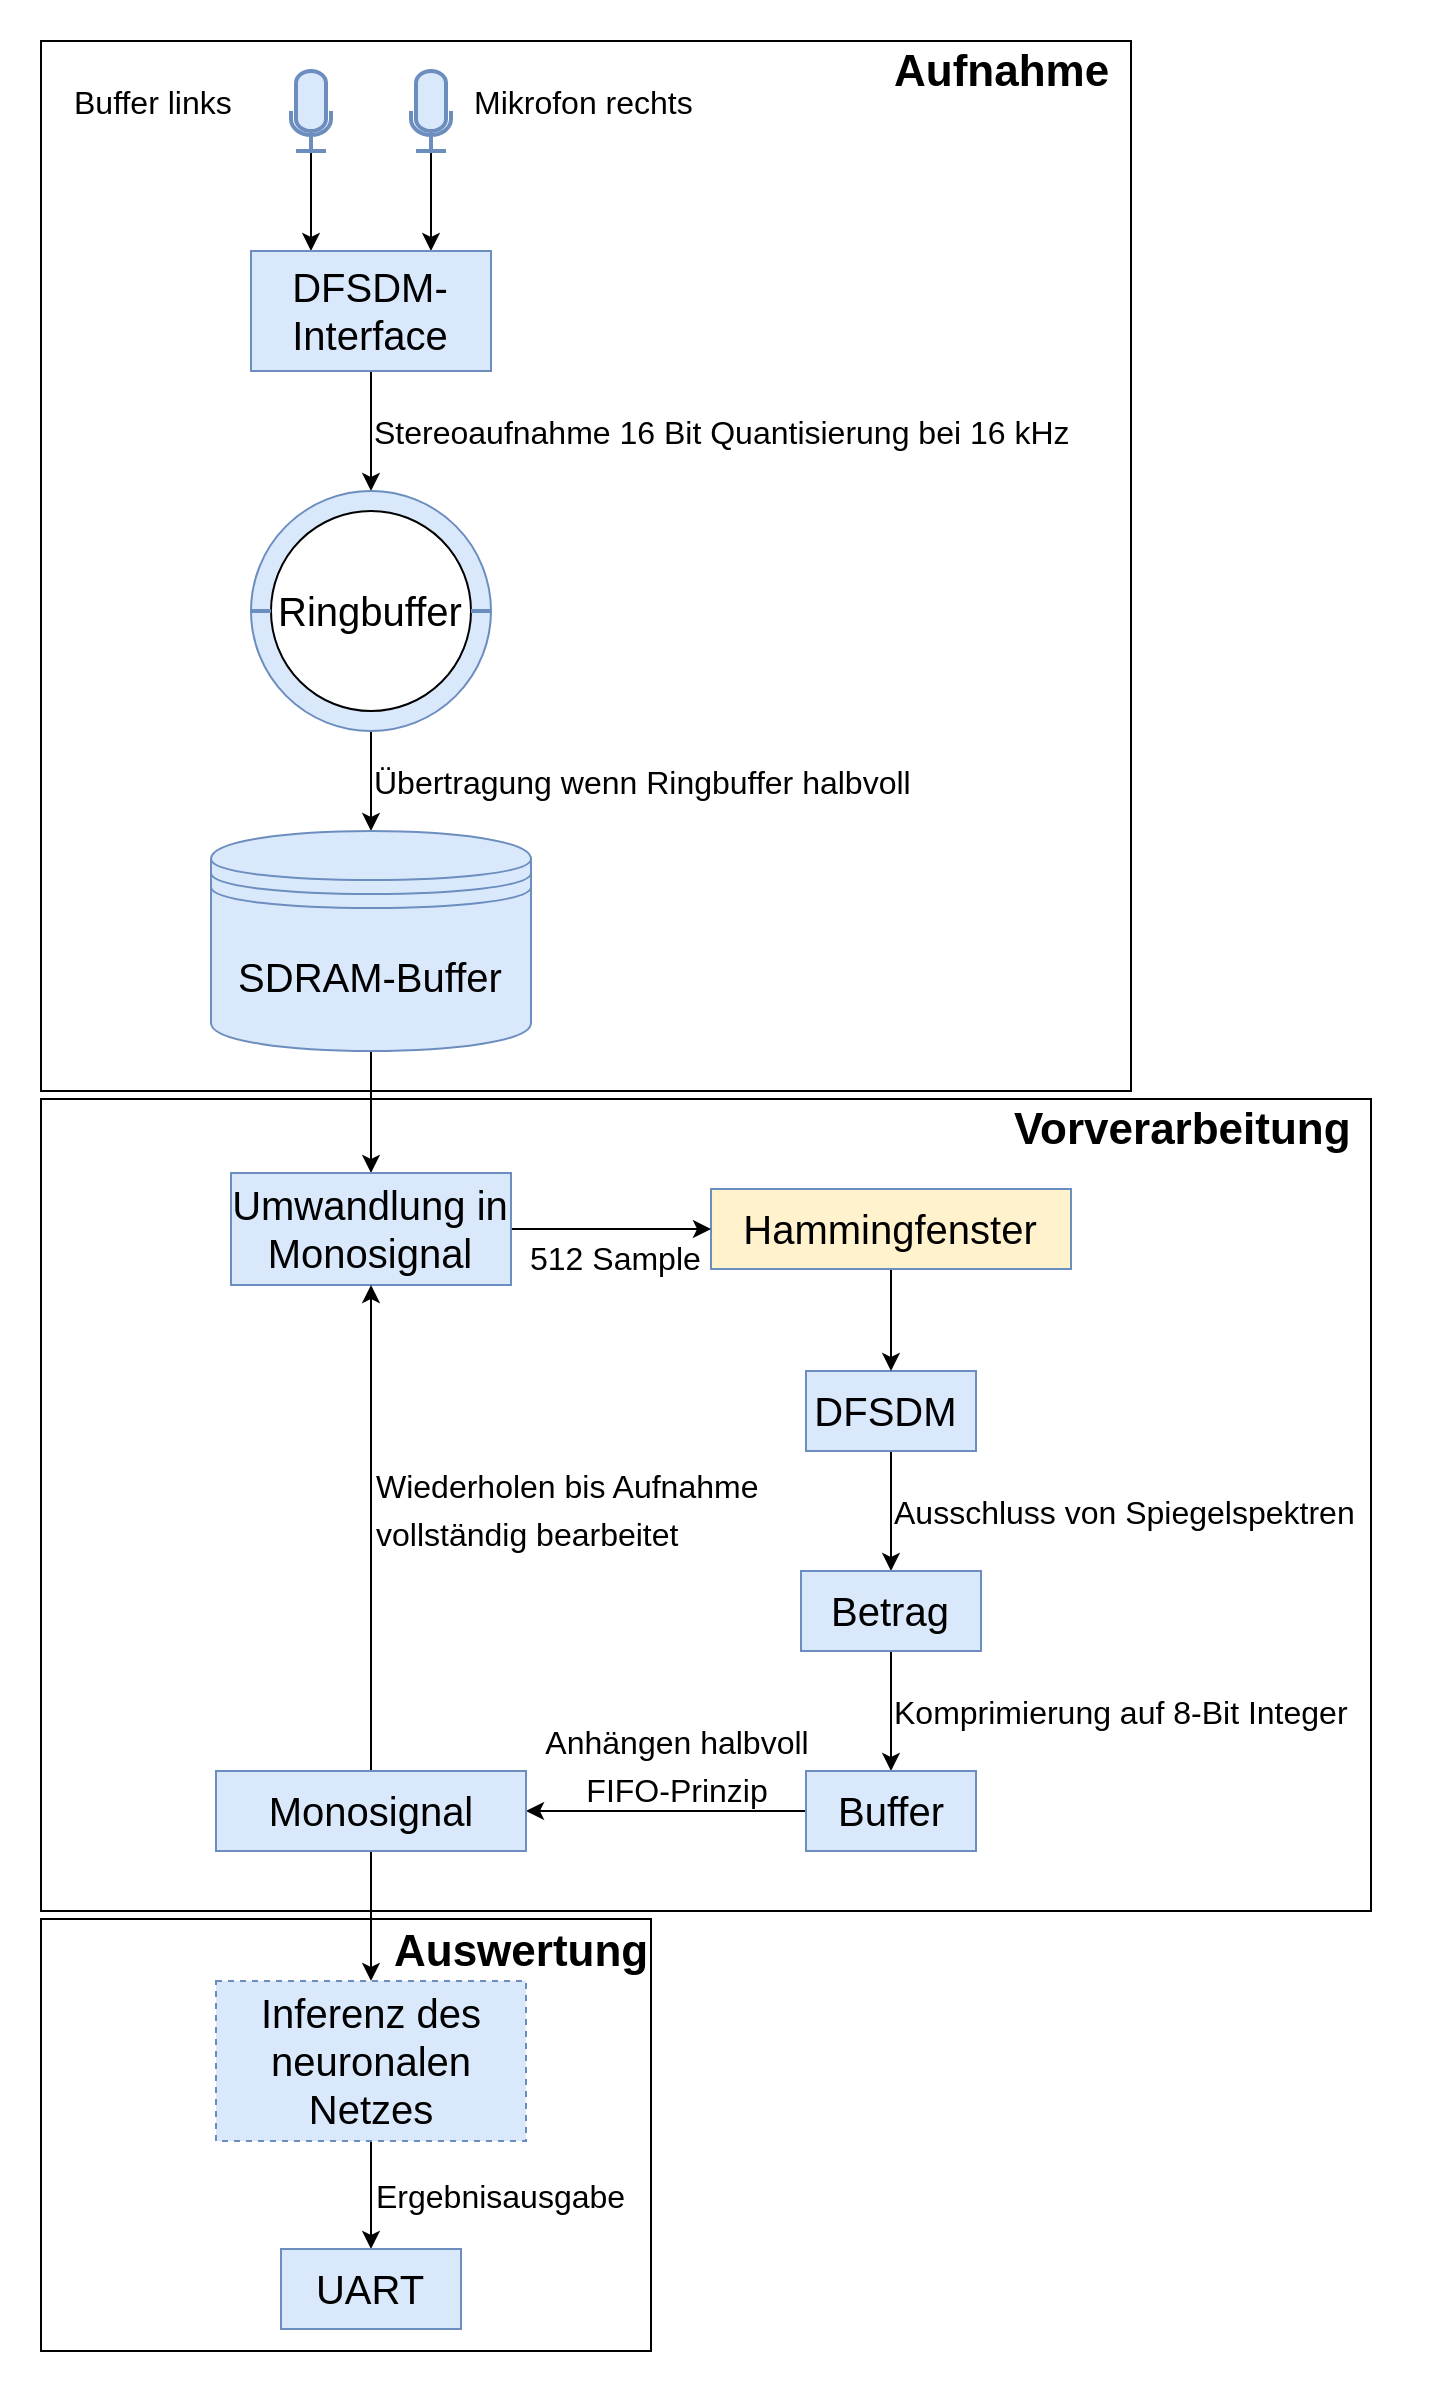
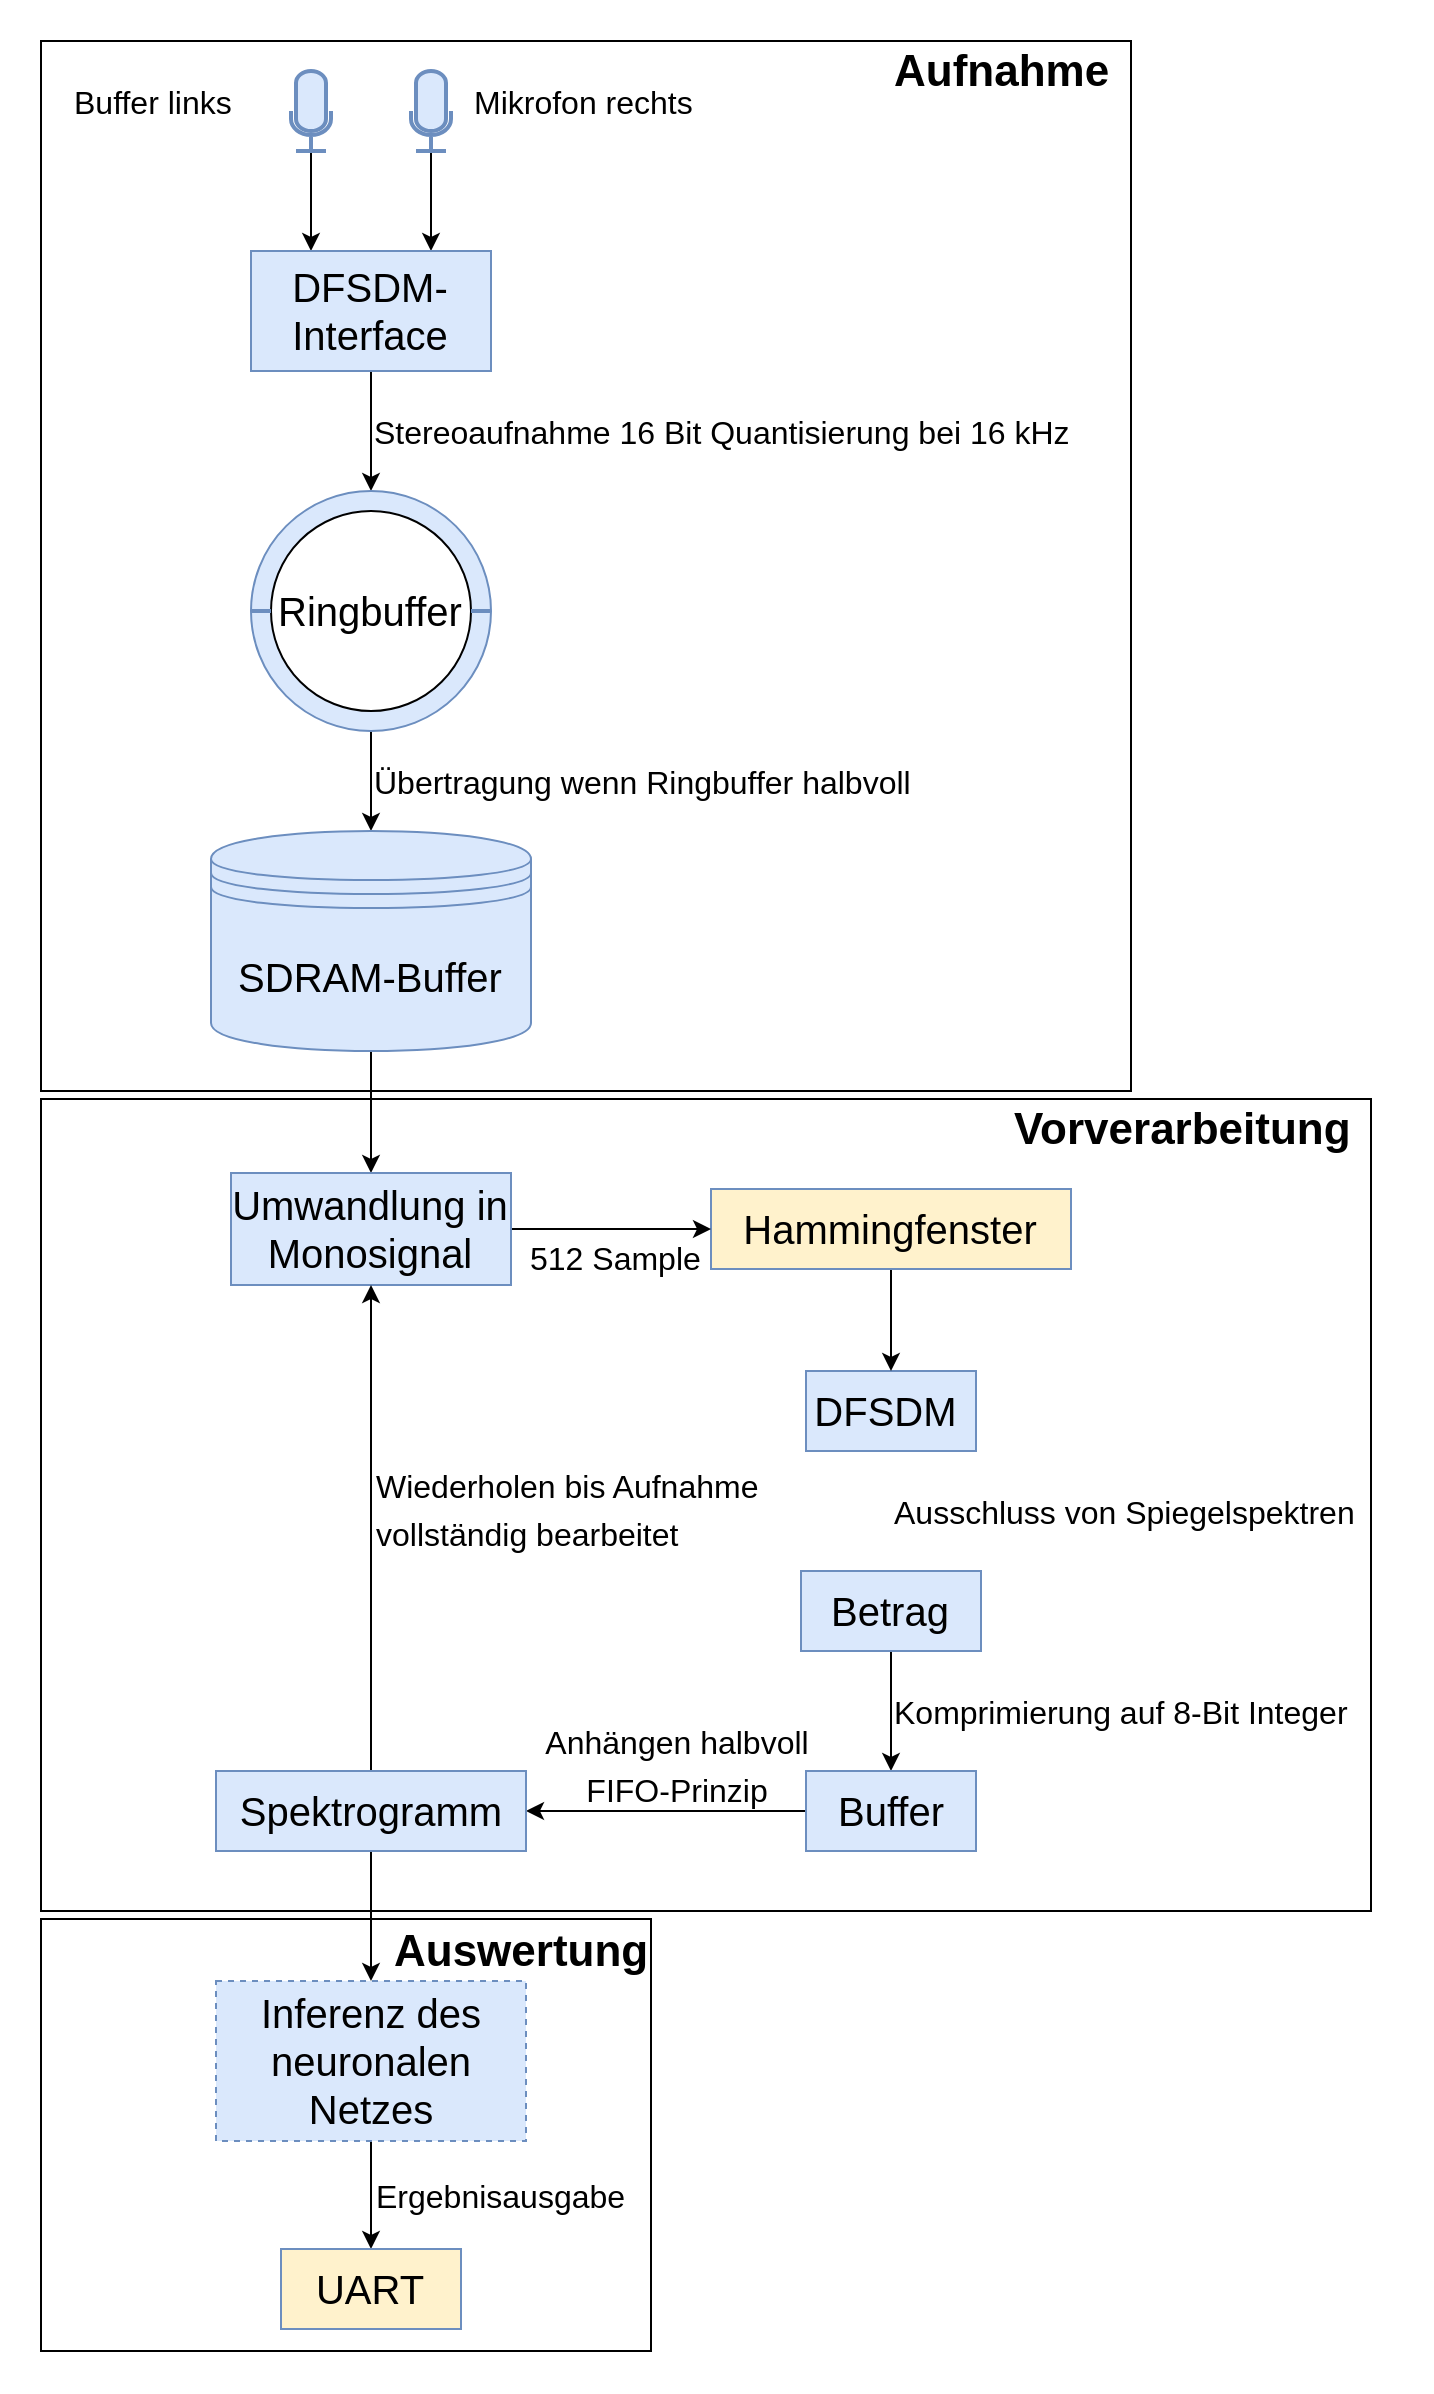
edge "DFSDM" -> "Betrag": removed
node "Monosignal": label "Monosignal" -> "Spektrogramm"
node "UART": fillcolor #dae8fc -> #fff2cc
